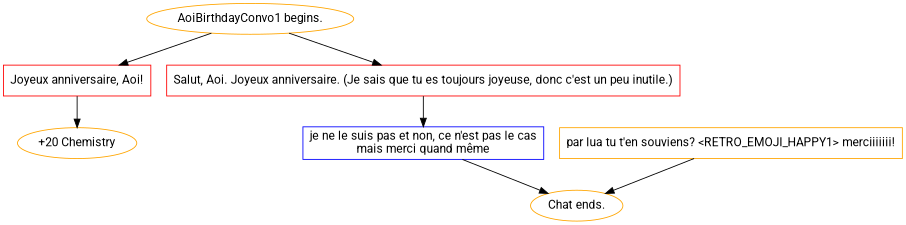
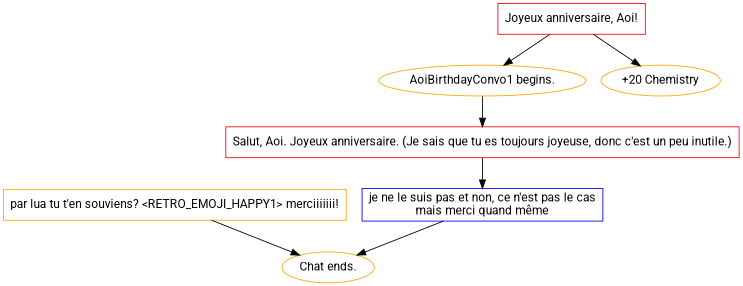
edge "AoiBirthdayConvo1 begins." -> "Joyeux anniversaire, Aoi!": reversed
